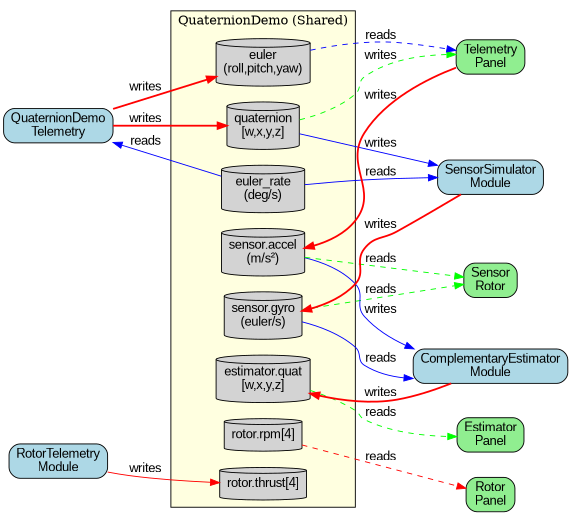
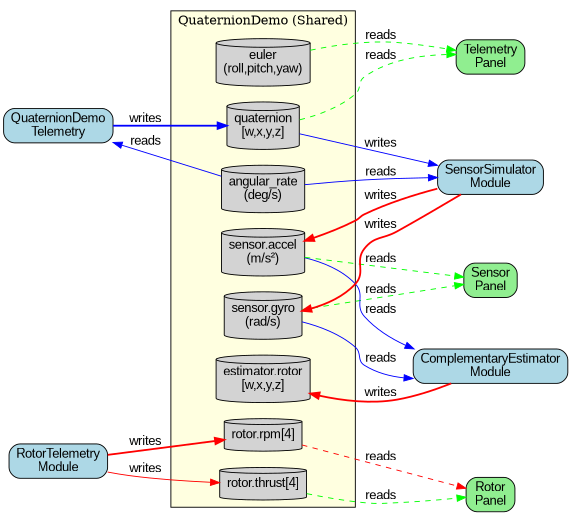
edge "euler (roll,pitch,yaw)" -> "Telemetry Panel": color blue -> green
edge "quaternion [w,x,y,z]" -> "Telemetry Panel": label "writes" -> "reads"
edge "QuaternionDemo Telemetry" -> "euler (roll,pitch,yaw)": removed, label "writes"
edge "QuaternionDemo Telemetry" -> "quaternion [w,x,y,z]": color red -> blue
edge "Telemetry Panel" -> "sensor.accel (m/s²)": now "SensorSimulator Module" -> "sensor.accel (m/s²)"
node "euler_rate (deg/s)": label "euler_rate (deg/s)" -> "angular_rate (deg/s)"
node "Sensor Rotor": label "Sensor Rotor" -> "Sensor Panel"
edge "sensor.accel (m/s²)" -> "ComplementaryEstimator Module": label "writes" -> "reads"
node "sensor.gyro (euler/s)": label "sensor.gyro (euler/s)" -> "sensor.gyro (rad/s)"
node "estimator.quat [w,x,y,z]": label "estimator.quat [w,x,y,z]" -> "estimator.rotor [w,x,y,z]"
node "Estimator Panel": removed
edge "RotorTelemetry Module" -> "rotor.rpm[4]": added, label "writes"
edge "rotor.thrust[4]" -> "Rotor Panel": added, label "reads"
